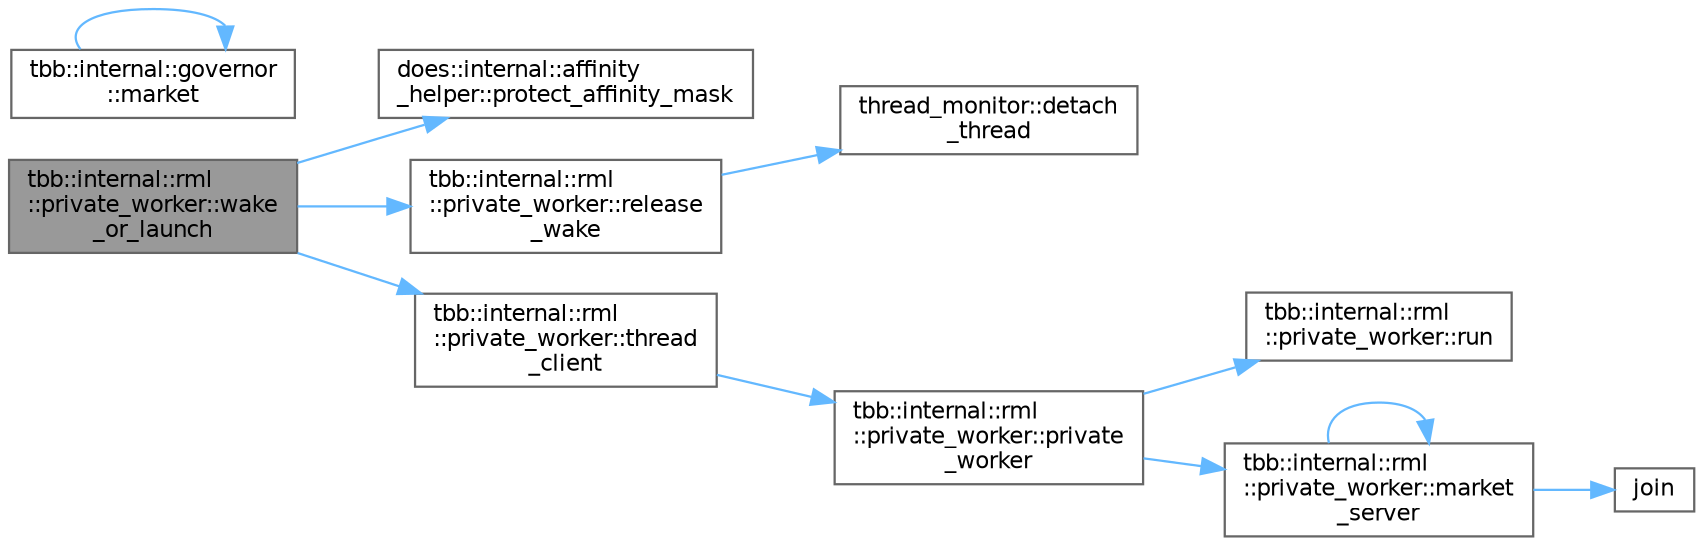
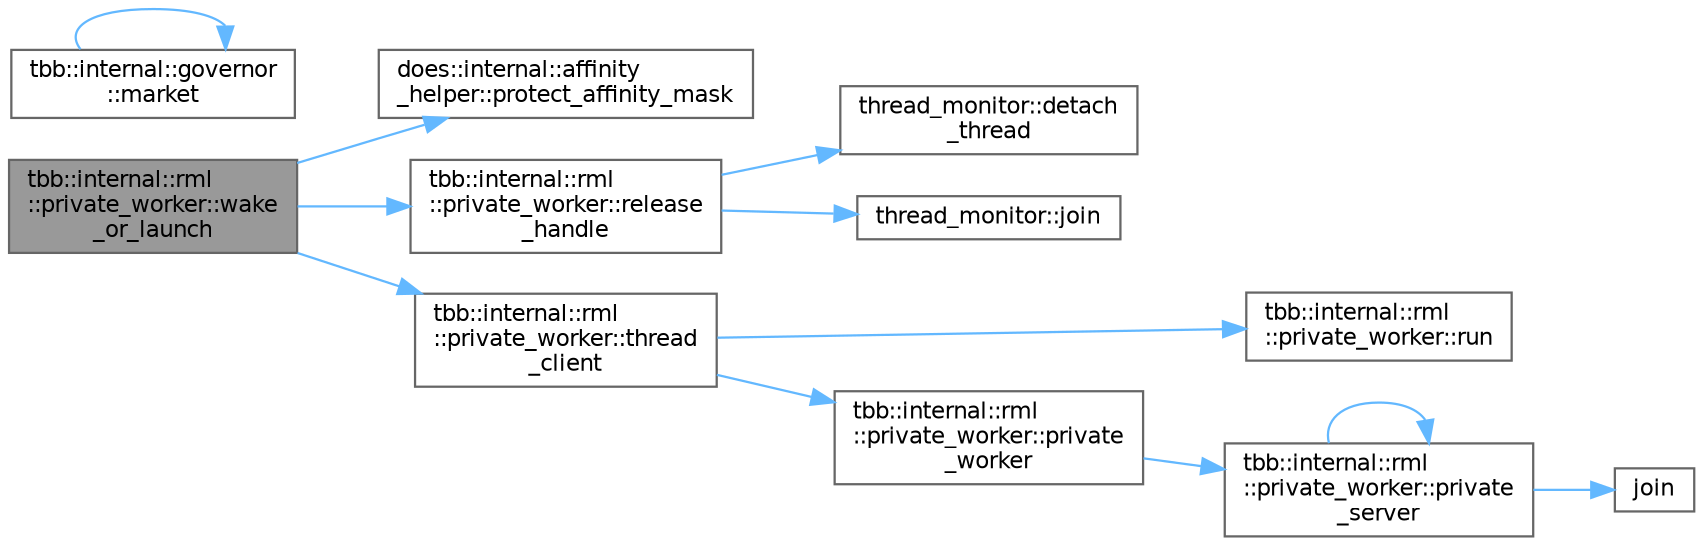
node "tbb::internal::rml ::private_worker::release _wake": label "tbb::internal::rml ::private_worker::release _wake" -> "tbb::internal::rml ::private_worker::release _handle"
node "thread_monitor::join": added
edge "tbb::internal::rml ::private_worker::private _worker" -> "tbb::internal::rml ::private_worker::run": now "tbb::internal::rml ::private_worker::thread _client" -> "tbb::internal::rml ::private_worker::run"
node "tbb::internal::rml ::private_worker::market _server": label "tbb::internal::rml ::private_worker::market _server" -> "tbb::internal::rml ::private_worker::private _server"
